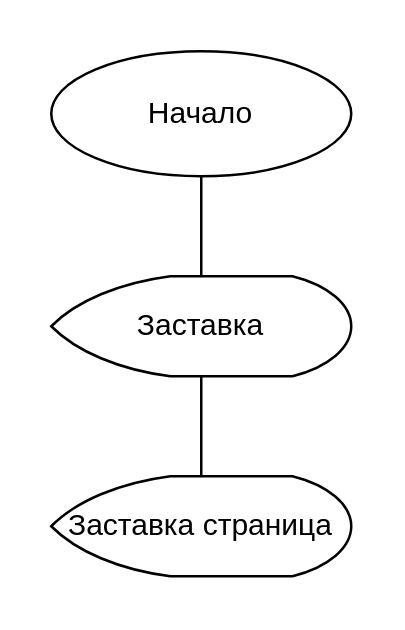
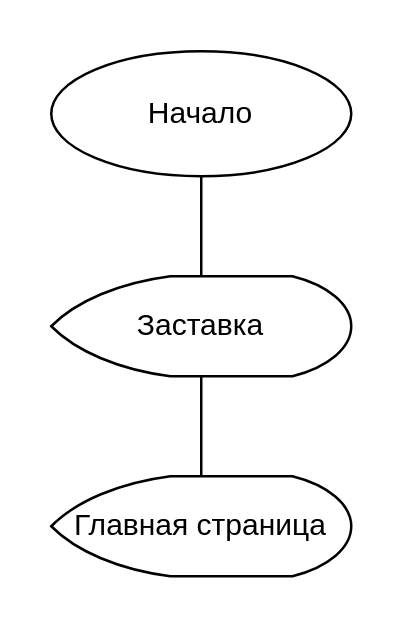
node "Заставка страница": label "Заставка страница" -> "Главная страница"
